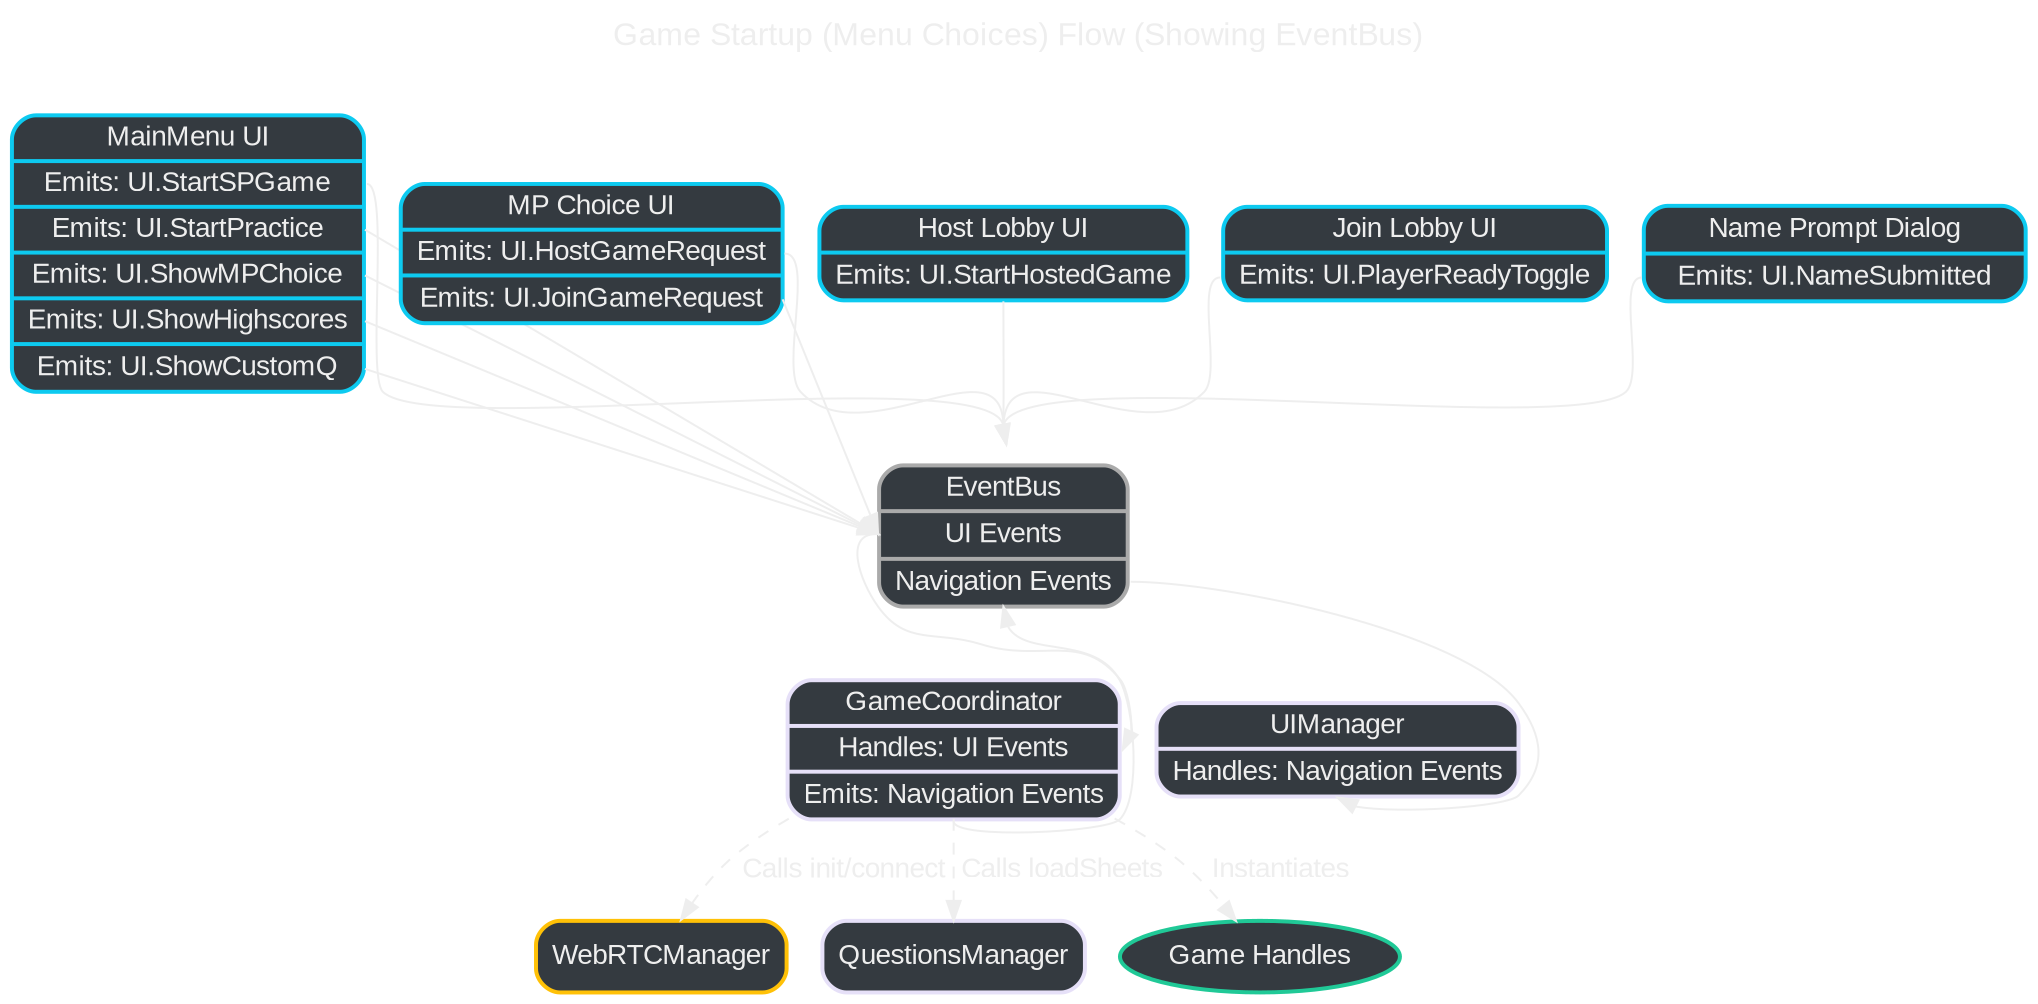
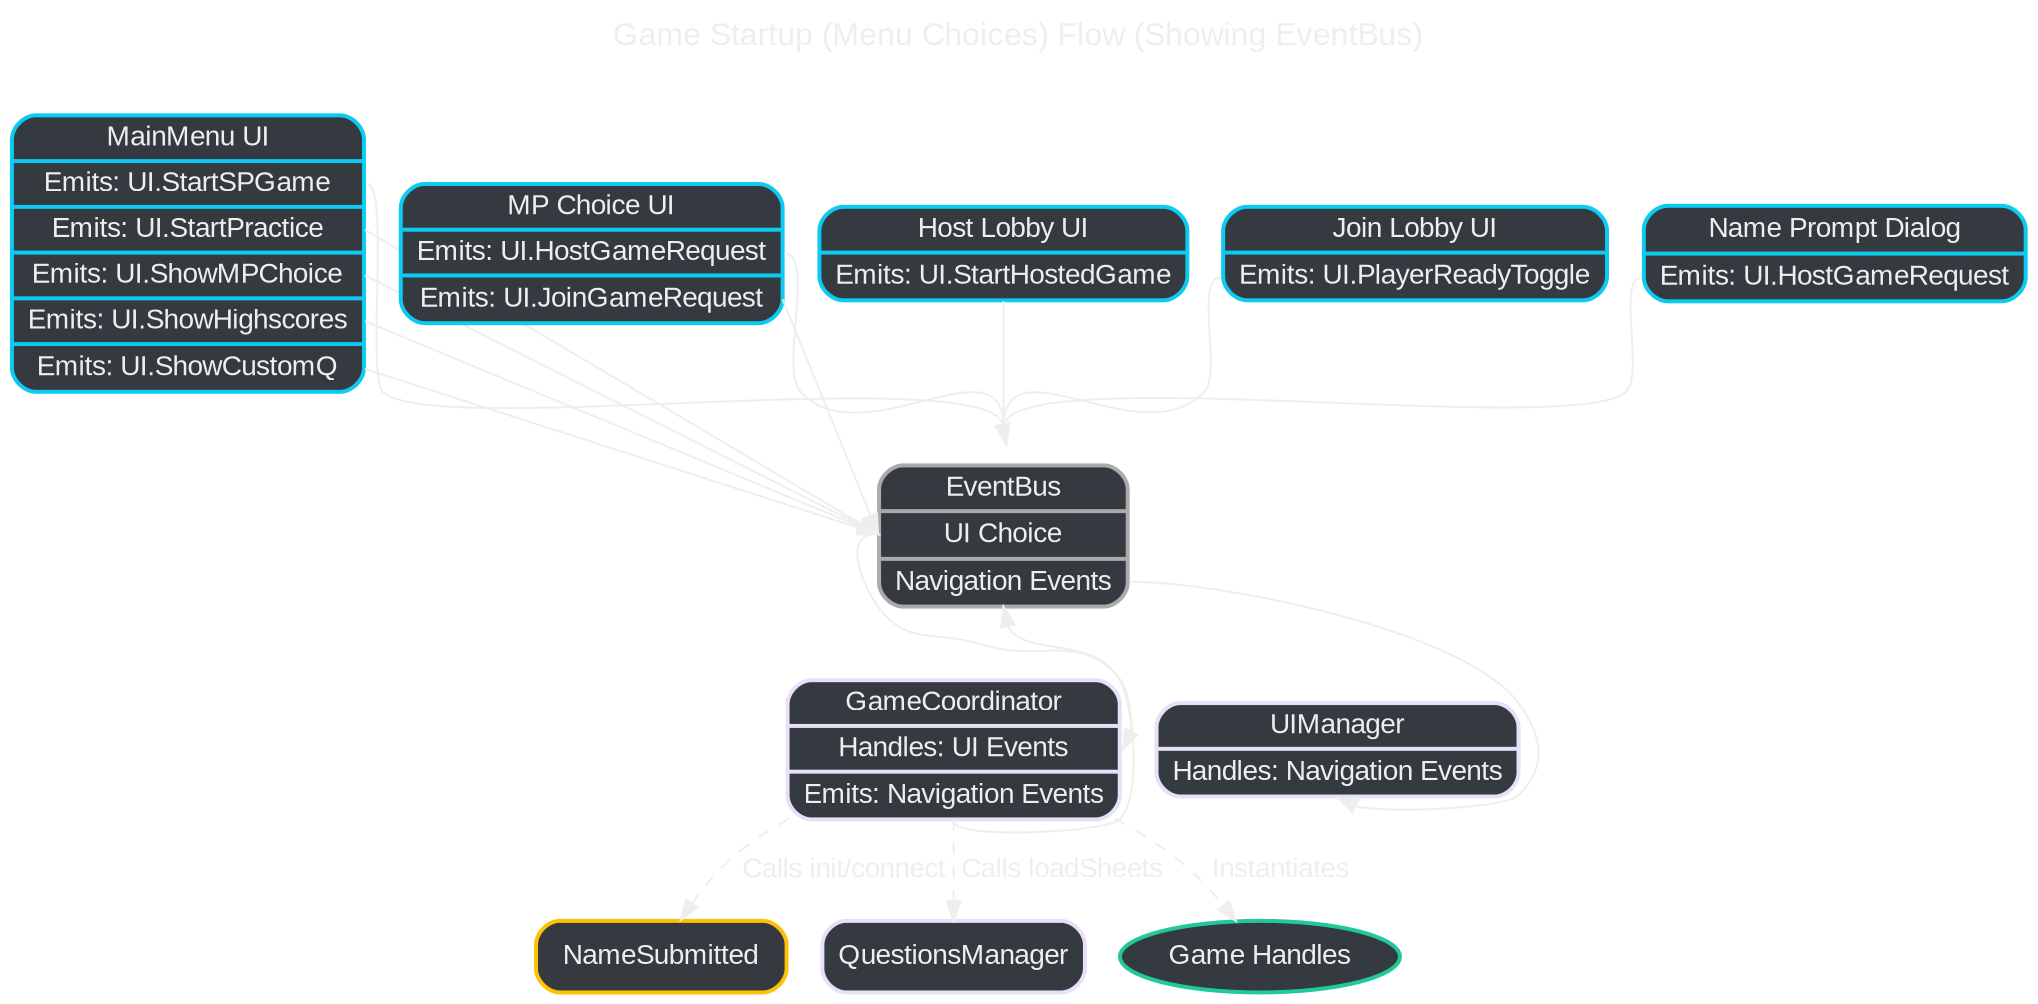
node "Name Prompt Dialog": text "Emits: UI.NameSubmitted" -> "Emits: UI.HostGameRequest"
node "EventBus": text "UI Events" -> "UI Choice"
node "WebRTCManager": label "WebRTCManager" -> "NameSubmitted"
